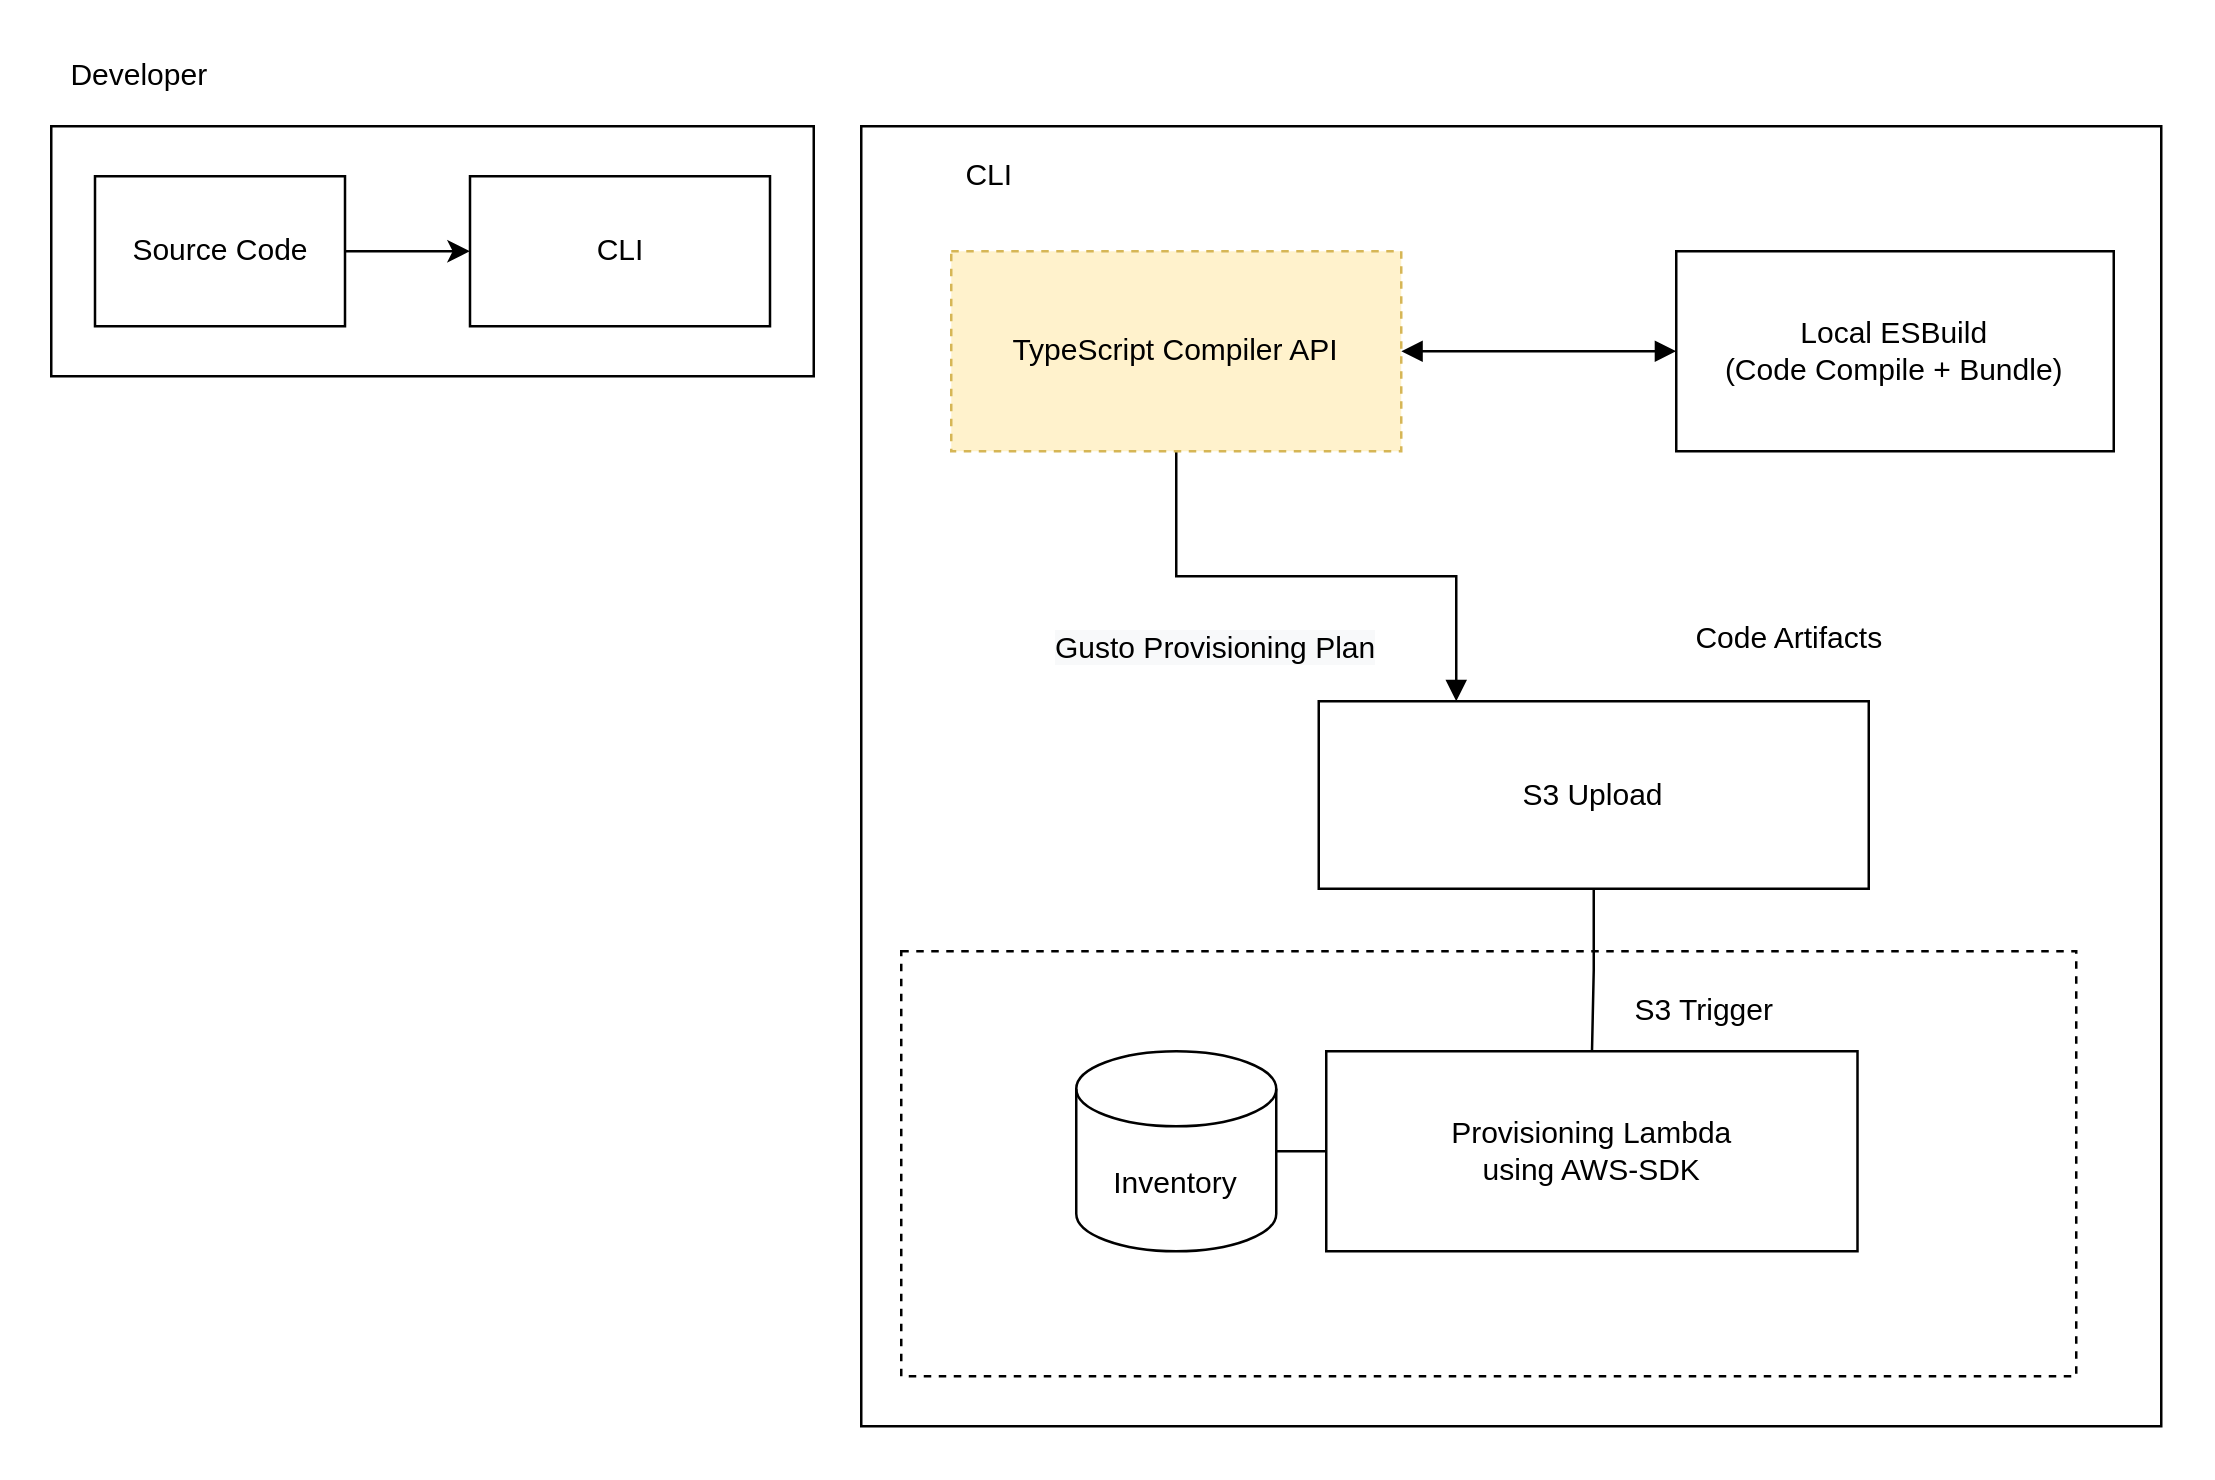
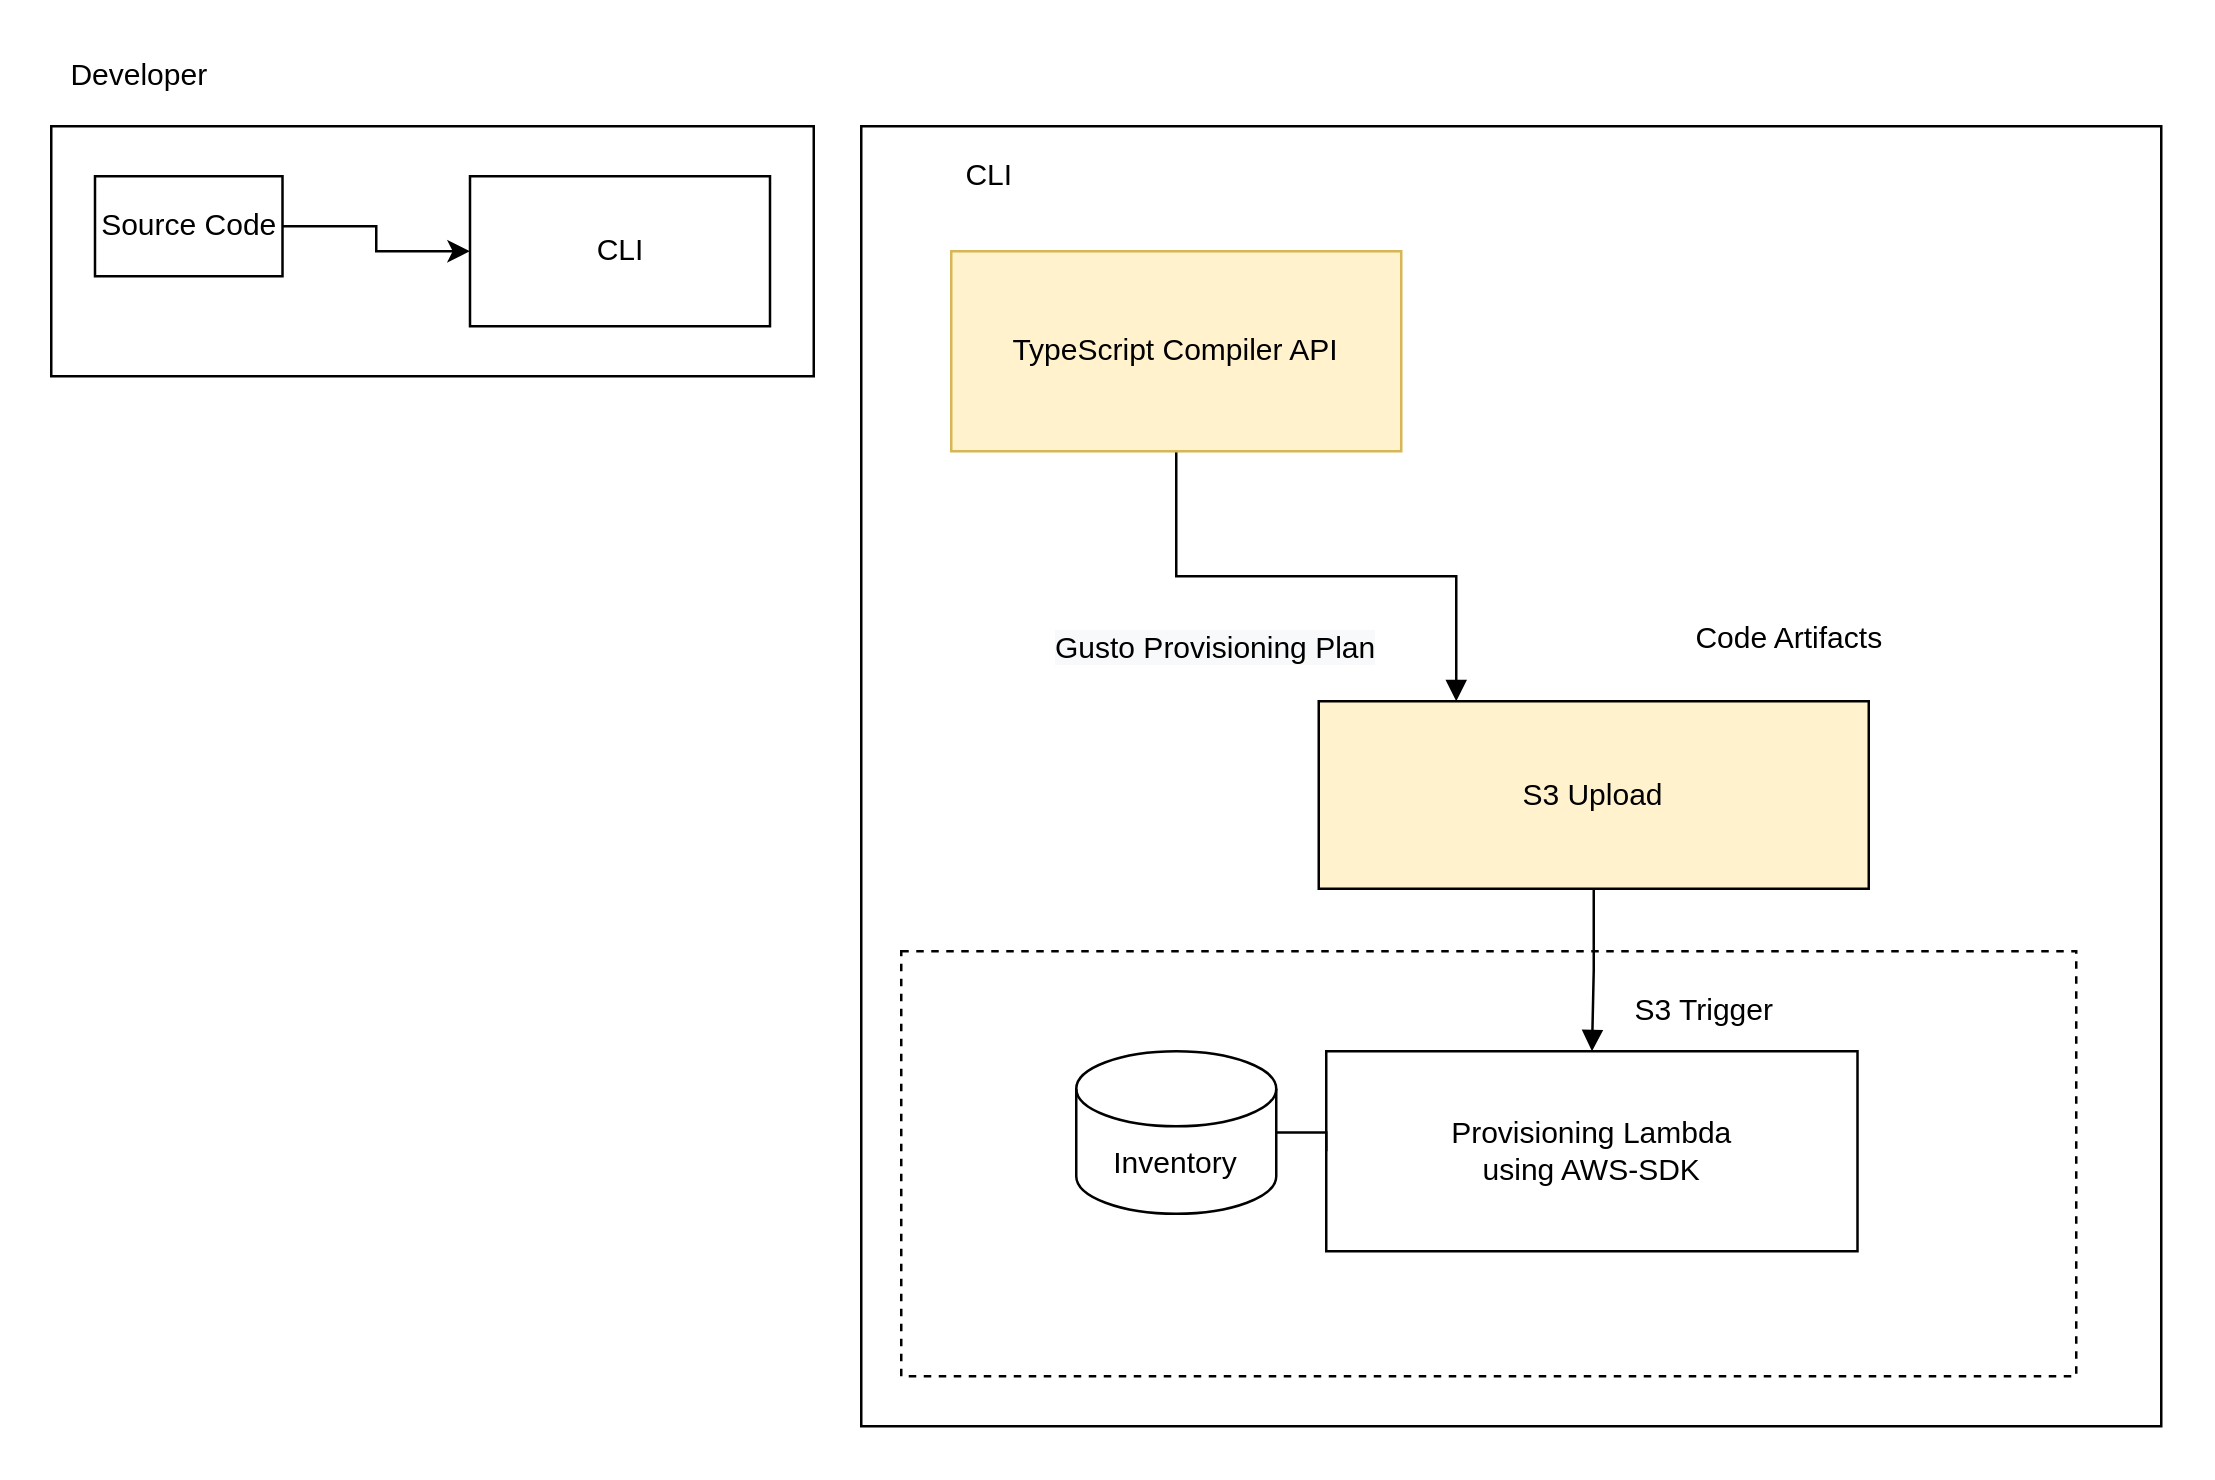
node "Source Code": size 250x150 -> 188x100
node "TypeScript Compiler API": style dashed -> solid
edge "TypeScript Compiler API" -- "Local ESBuild (Code Compile + Bundle)": removed
node "Local ESBuild (Code Compile + Bundle)": removed
node "S3 Upload": fillcolor #ffffff -> #fff2cc
edge "S3 Upload" -- "Provisioning Lambda using AWS-SDK": arrowhead none -> block
node "Inventory": size 200x200 -> 200x163
